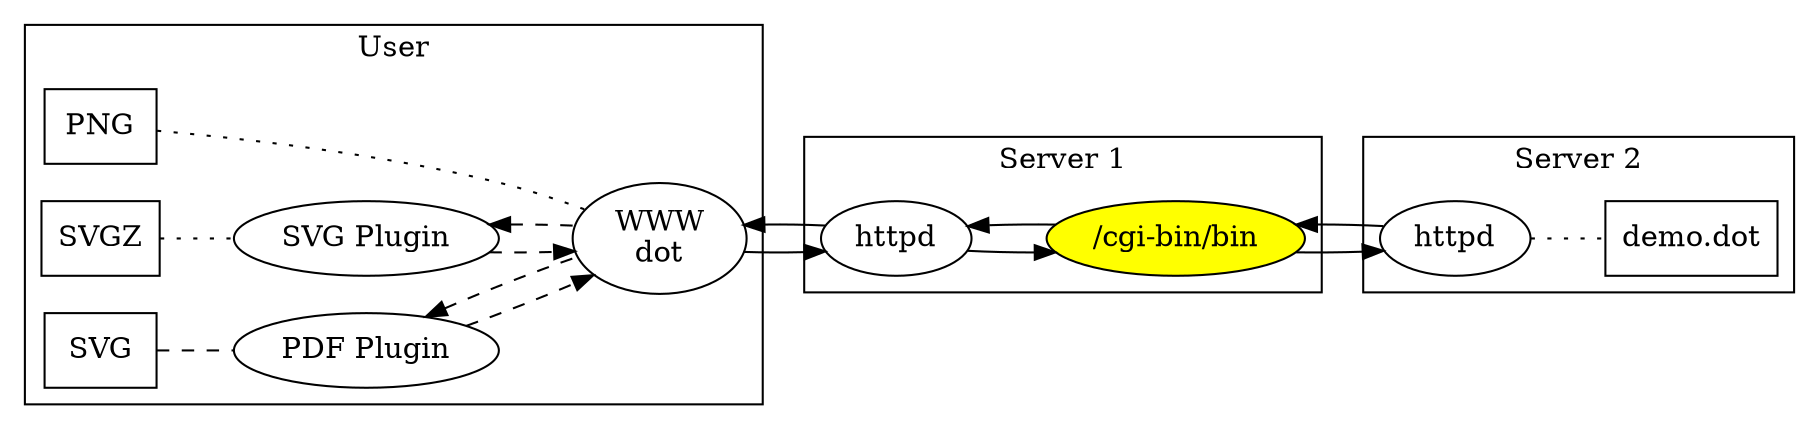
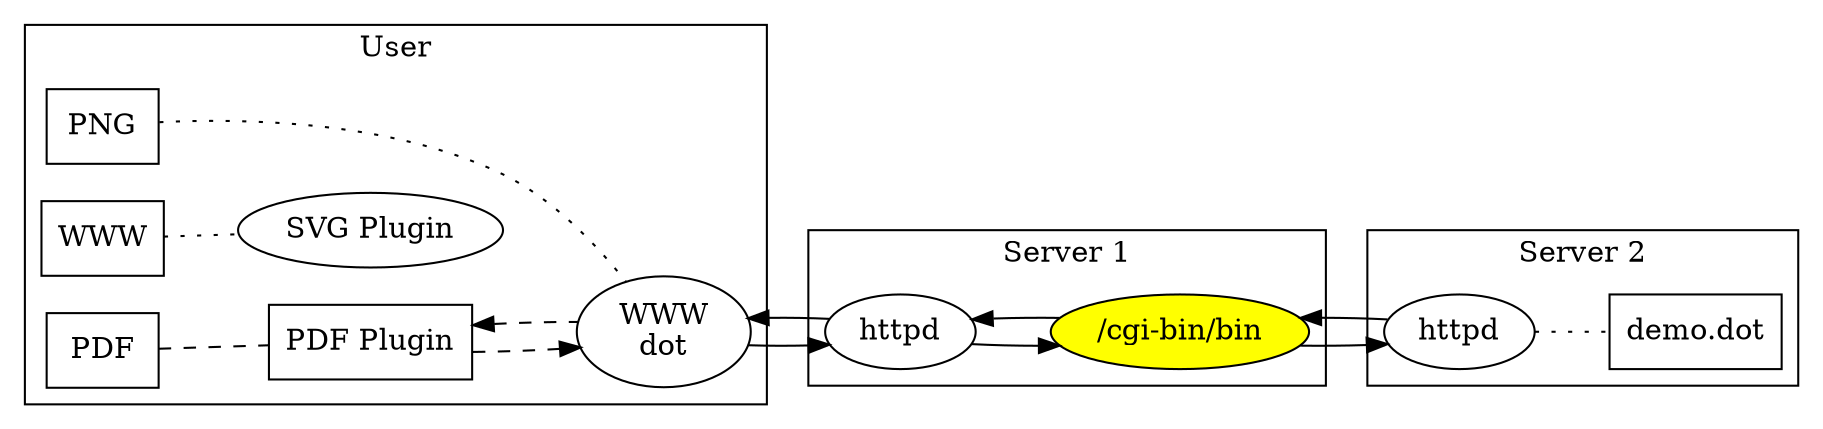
edge "WWW dot" -> "SVG Plugin": removed
node "SVGZ": label "SVGZ" -> "WWW"
edge "SVG Plugin" -> "WWW dot": removed
node "SVG": label "SVG" -> "PDF"
node "PDF Plugin": shape ellipse -> box
